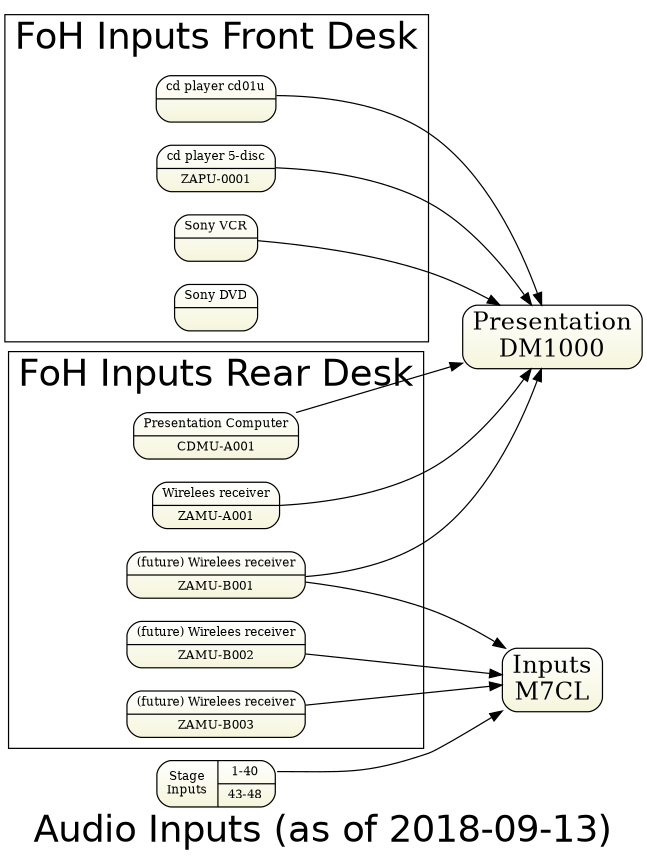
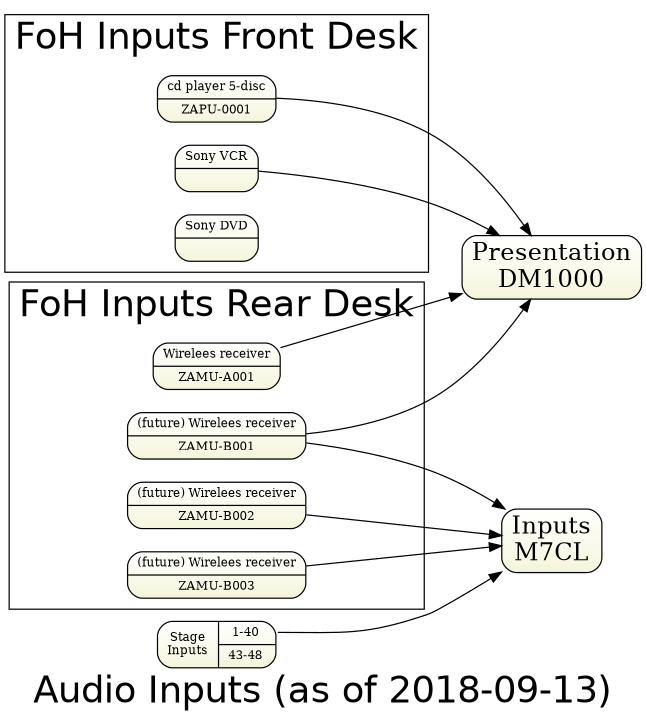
node "cd player cd01u": removed
node "Presentation Computer": removed
